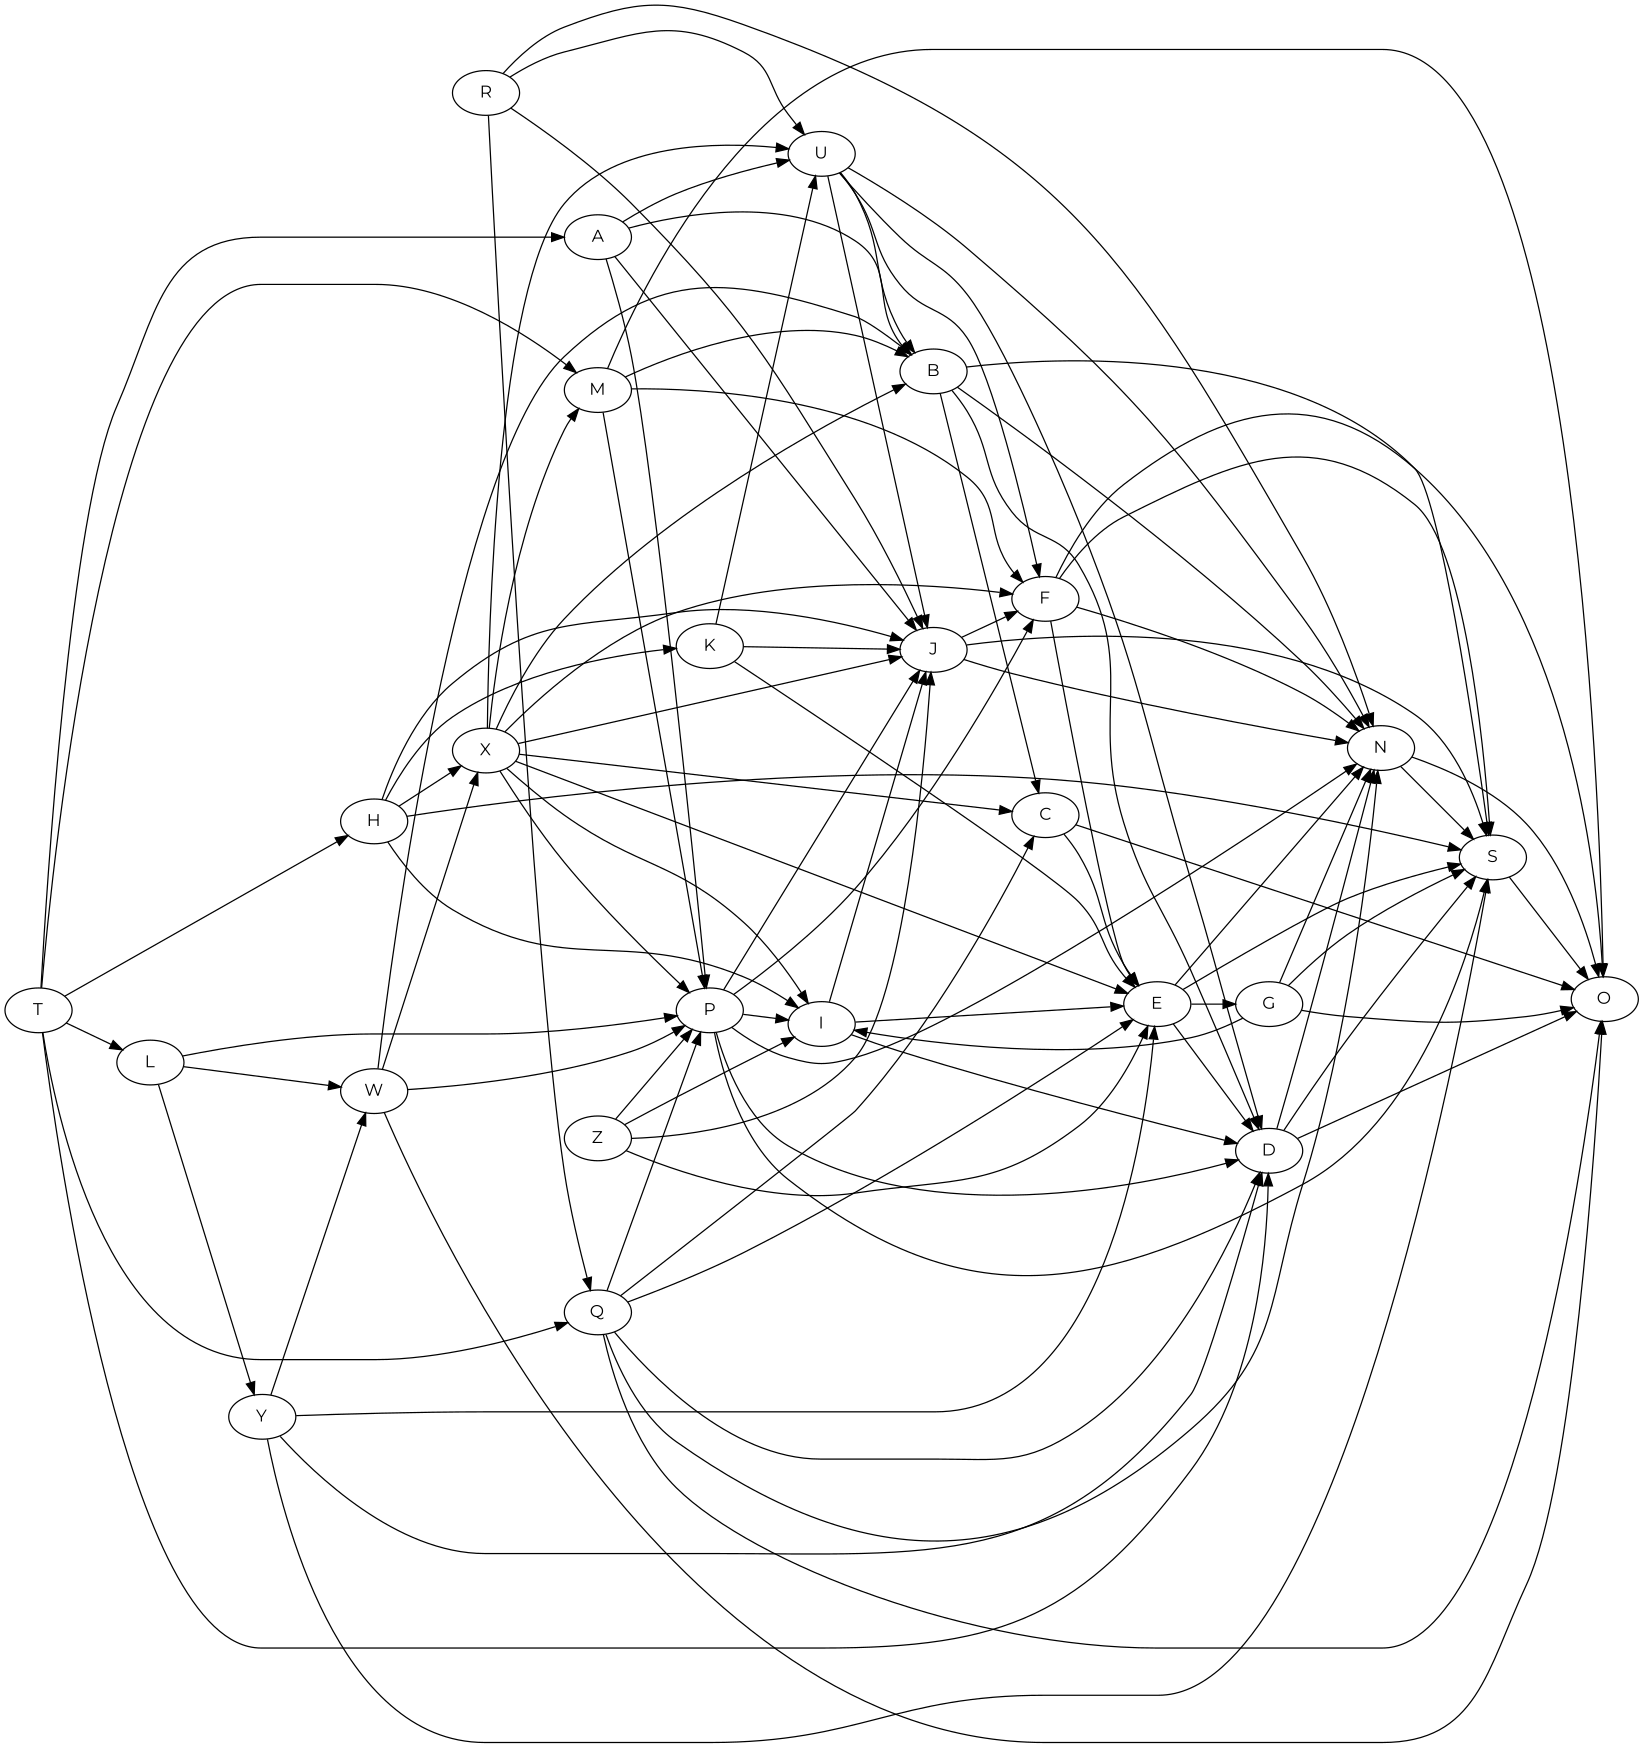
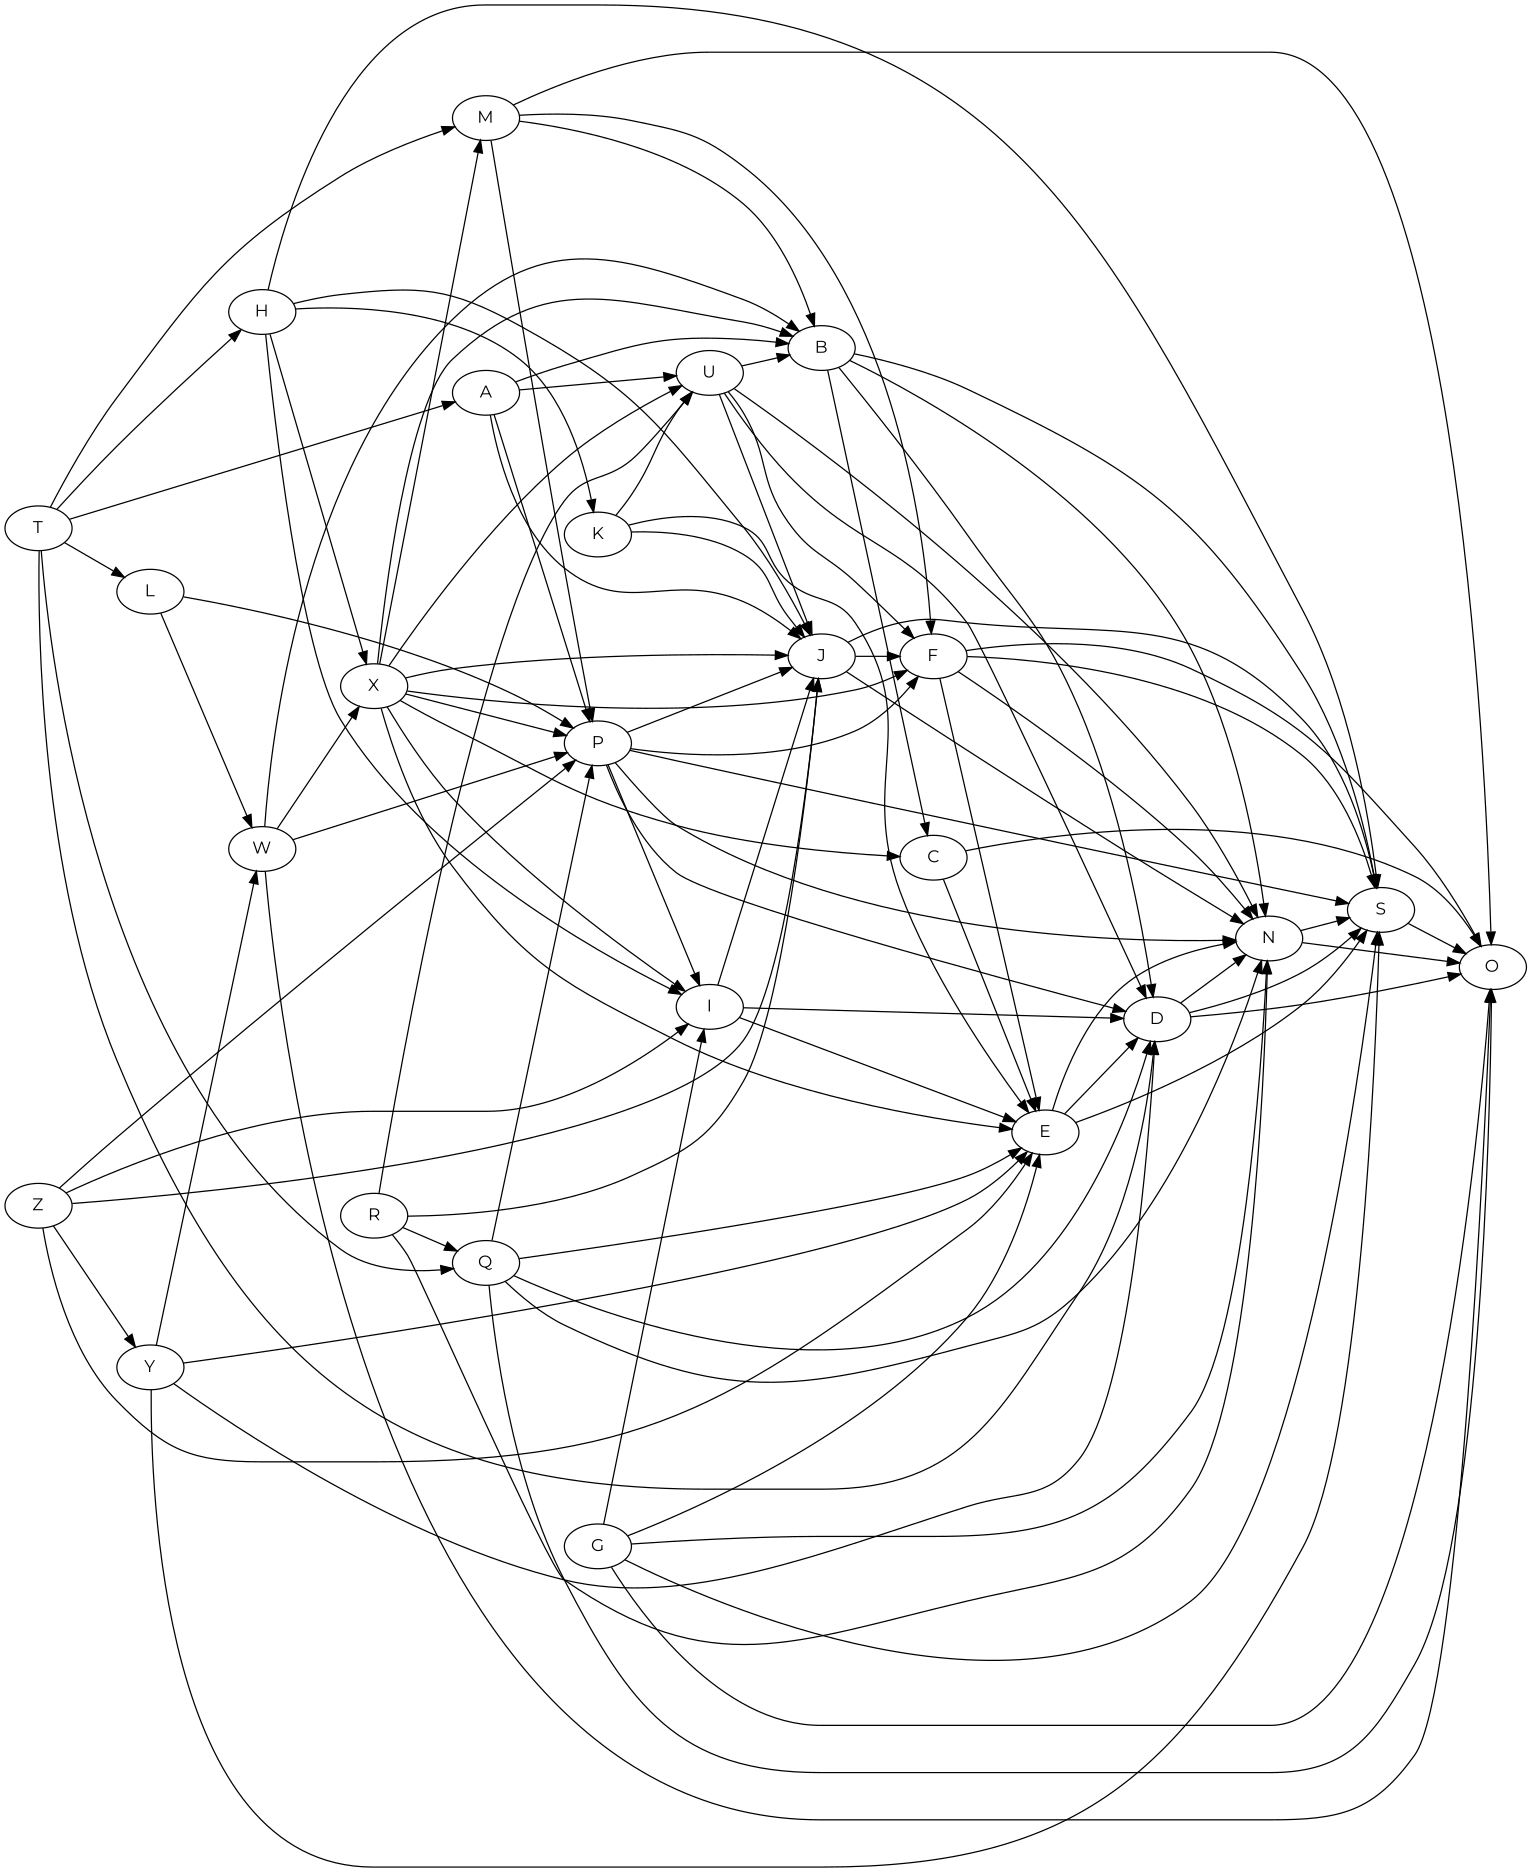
edge "E" -> "G": reversed
edge "Q" -> "C": removed
edge "L" -> "Y": now "Z" -> "Y"
